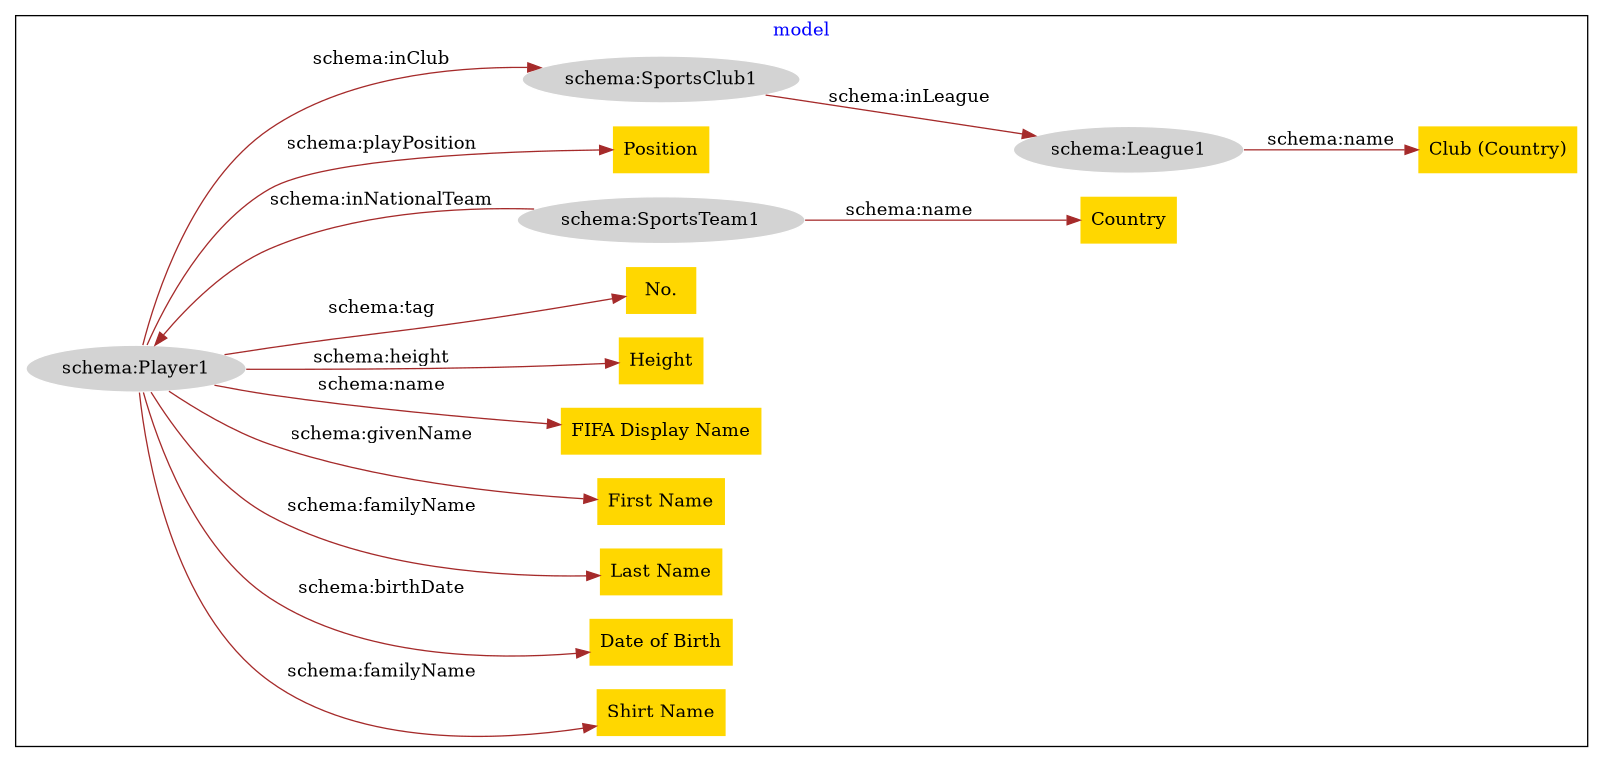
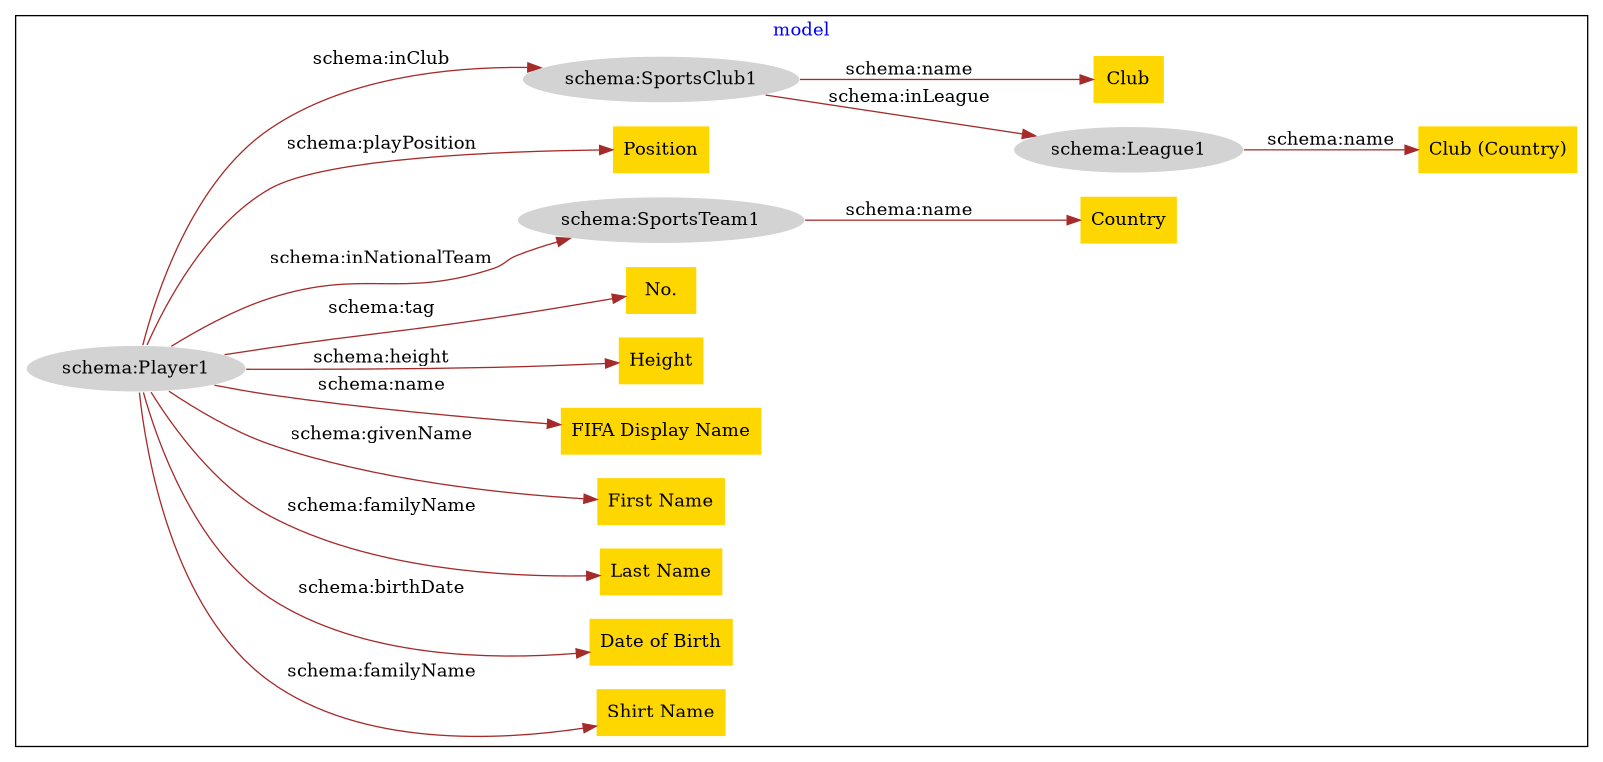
node "Club": added
edge "schema:SportsTeam1" -> "schema:Player1": reversed
